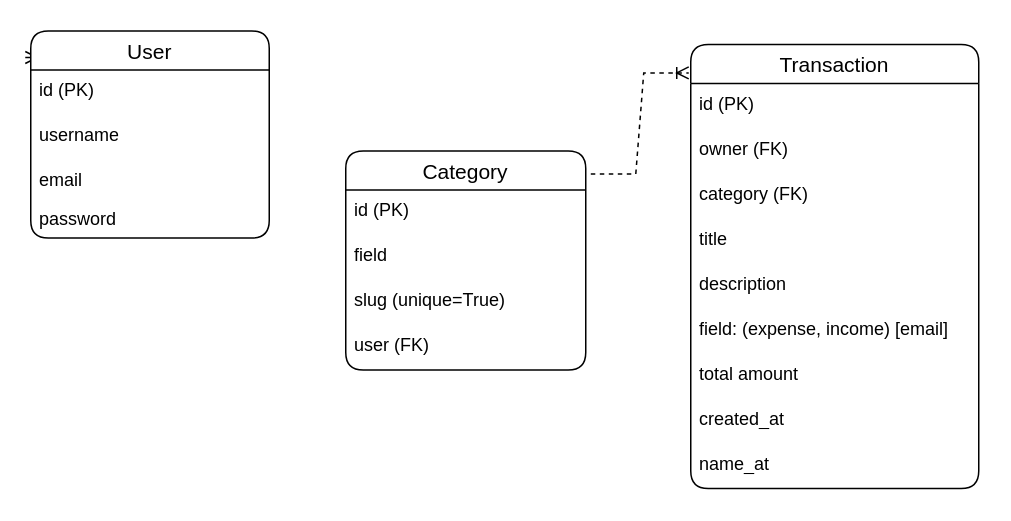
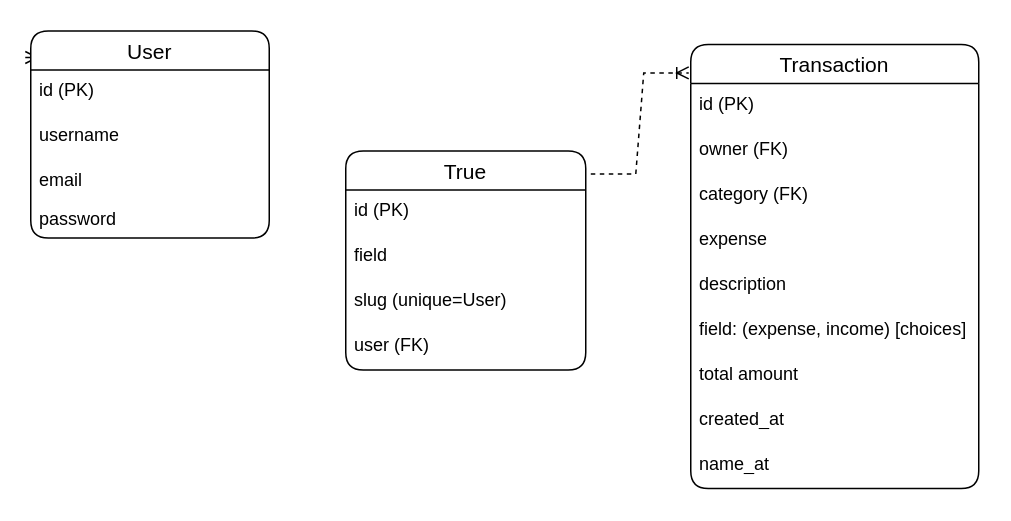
node "Category": label "Category" -> "True"
node "title": label "title" -> "expense"
node "slug (unique=True)": label "slug (unique=True)" -> "slug (unique=User)"
node "field: (expense, income) [email]": label "field: (expense, income) [email]" -> "field: (expense, income) [choices]"
